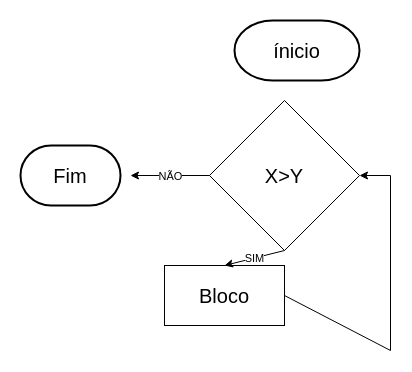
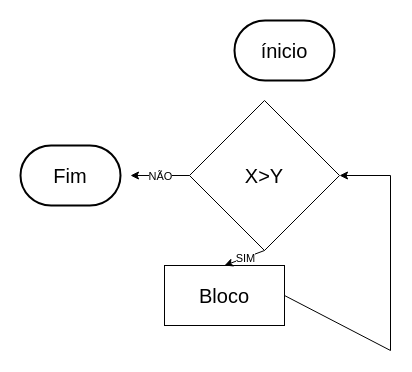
node "ínicio": size 125x60 -> 100x60
node "X>Y": moved (285, 176) -> (265, 176)
